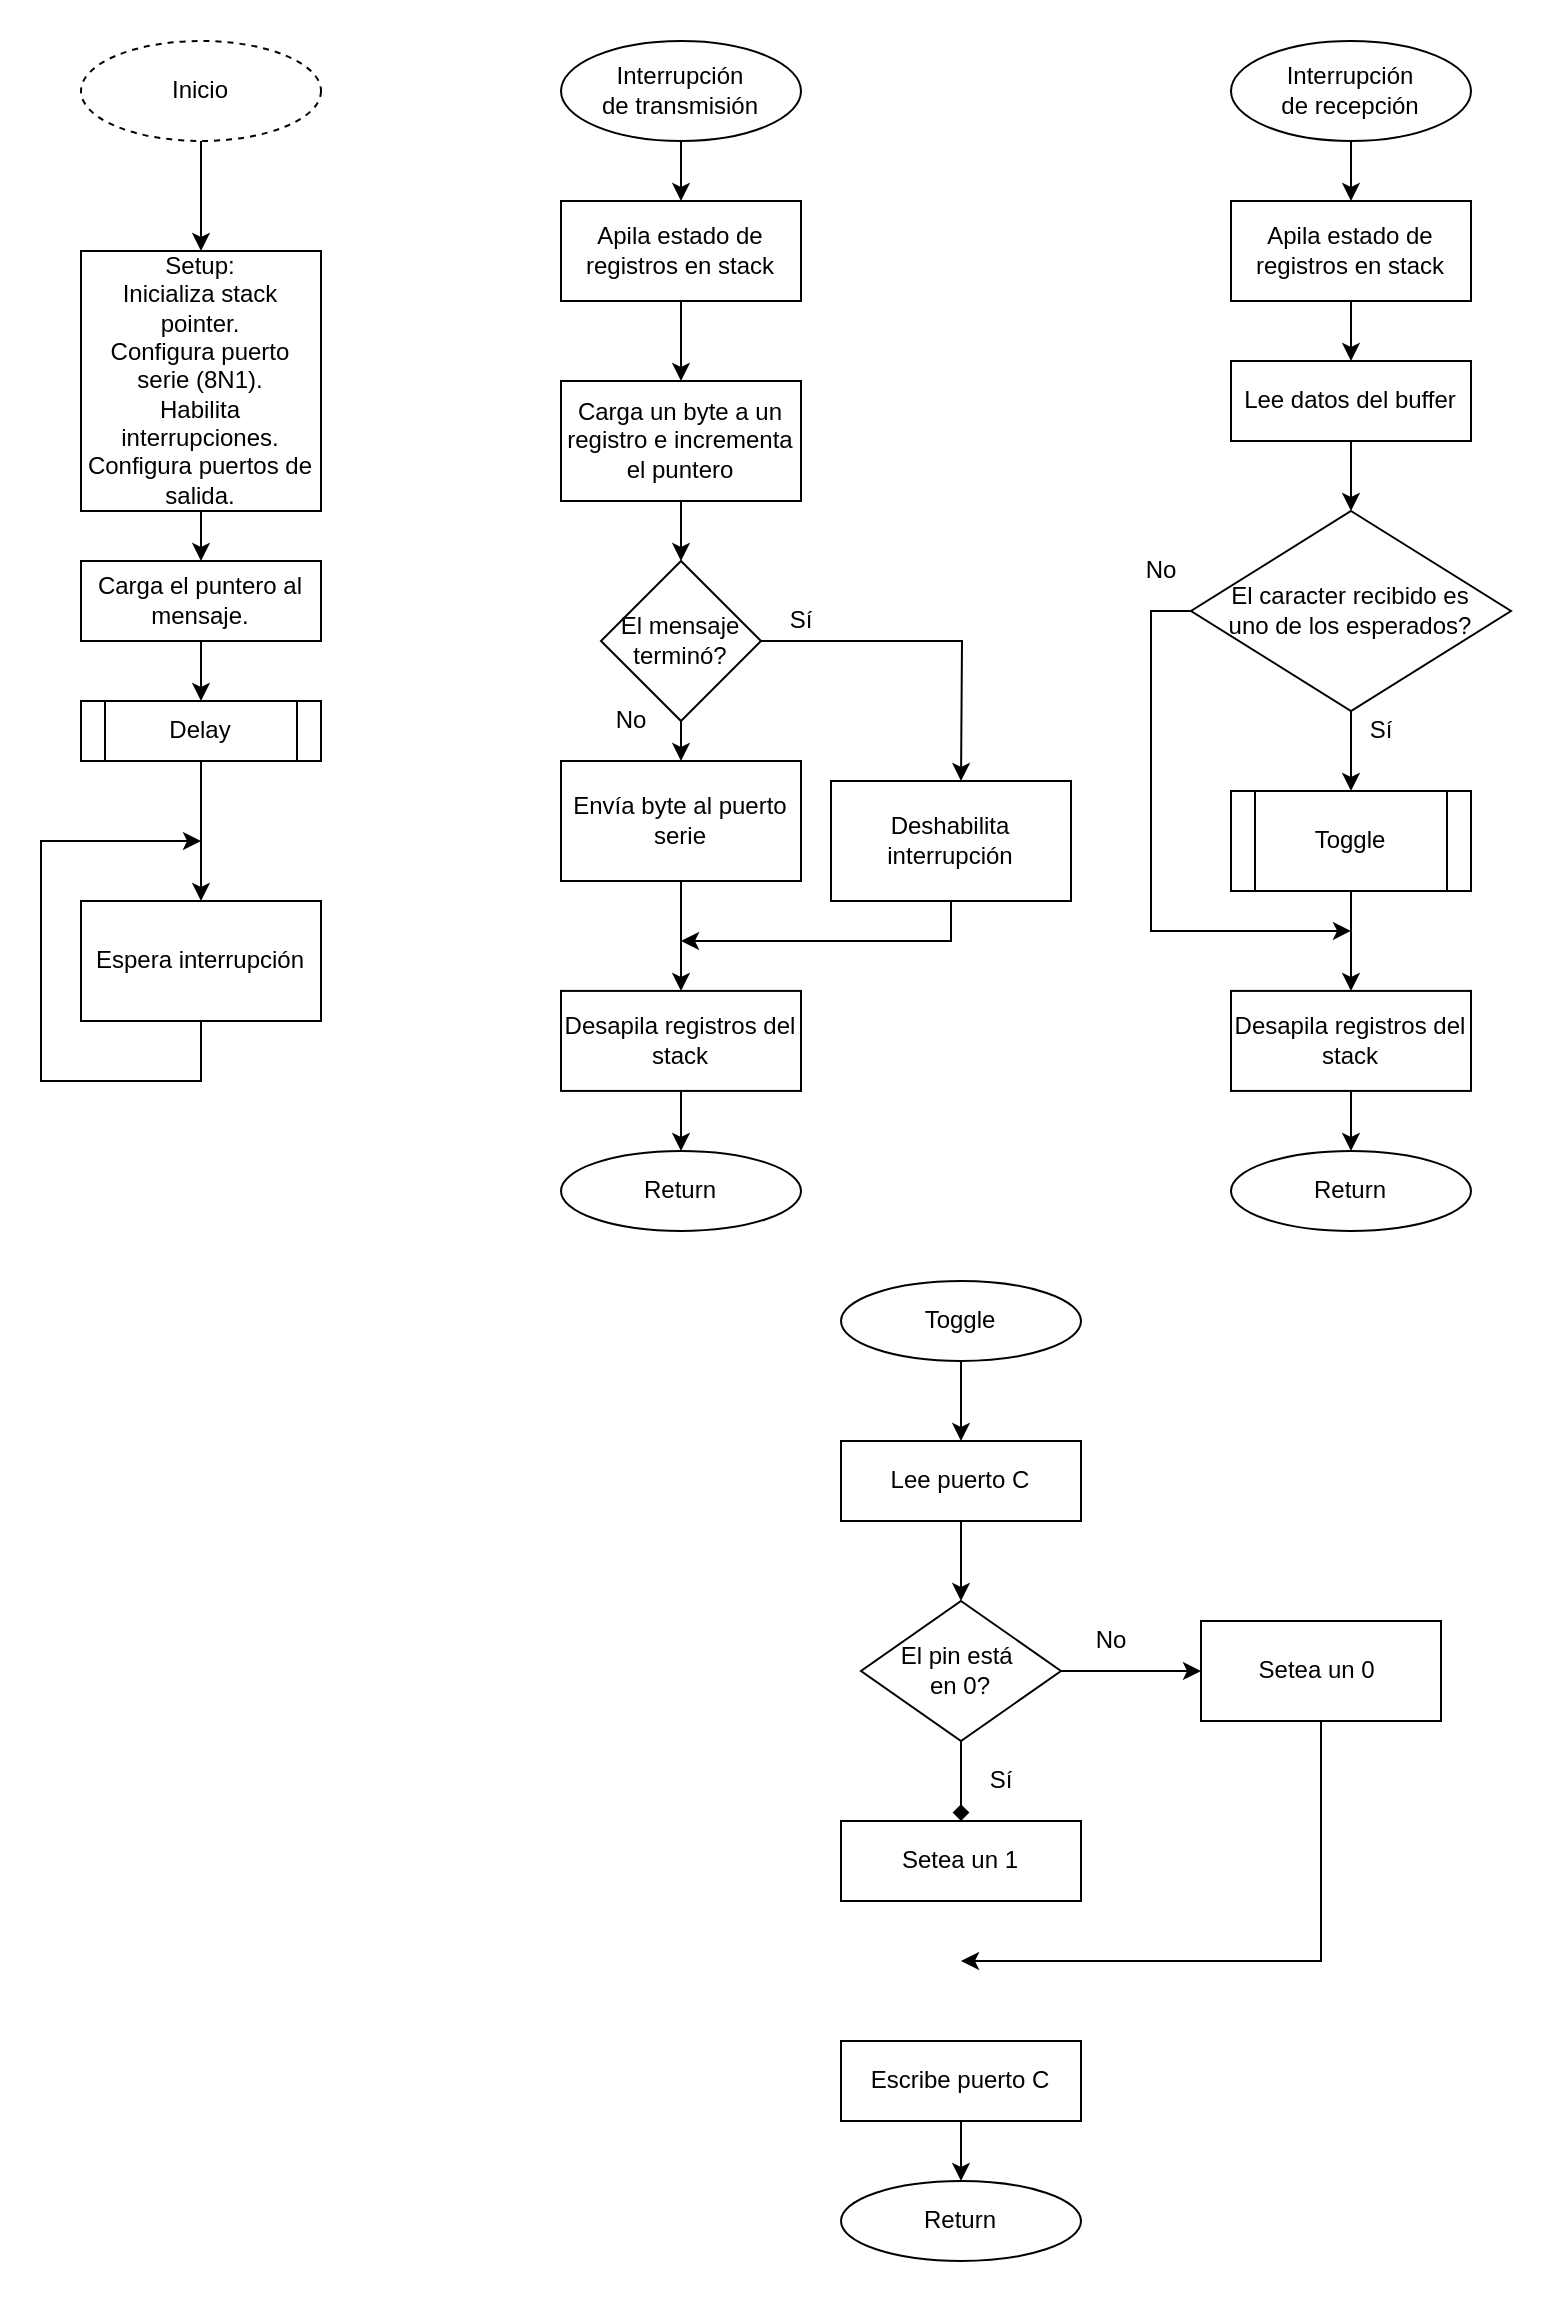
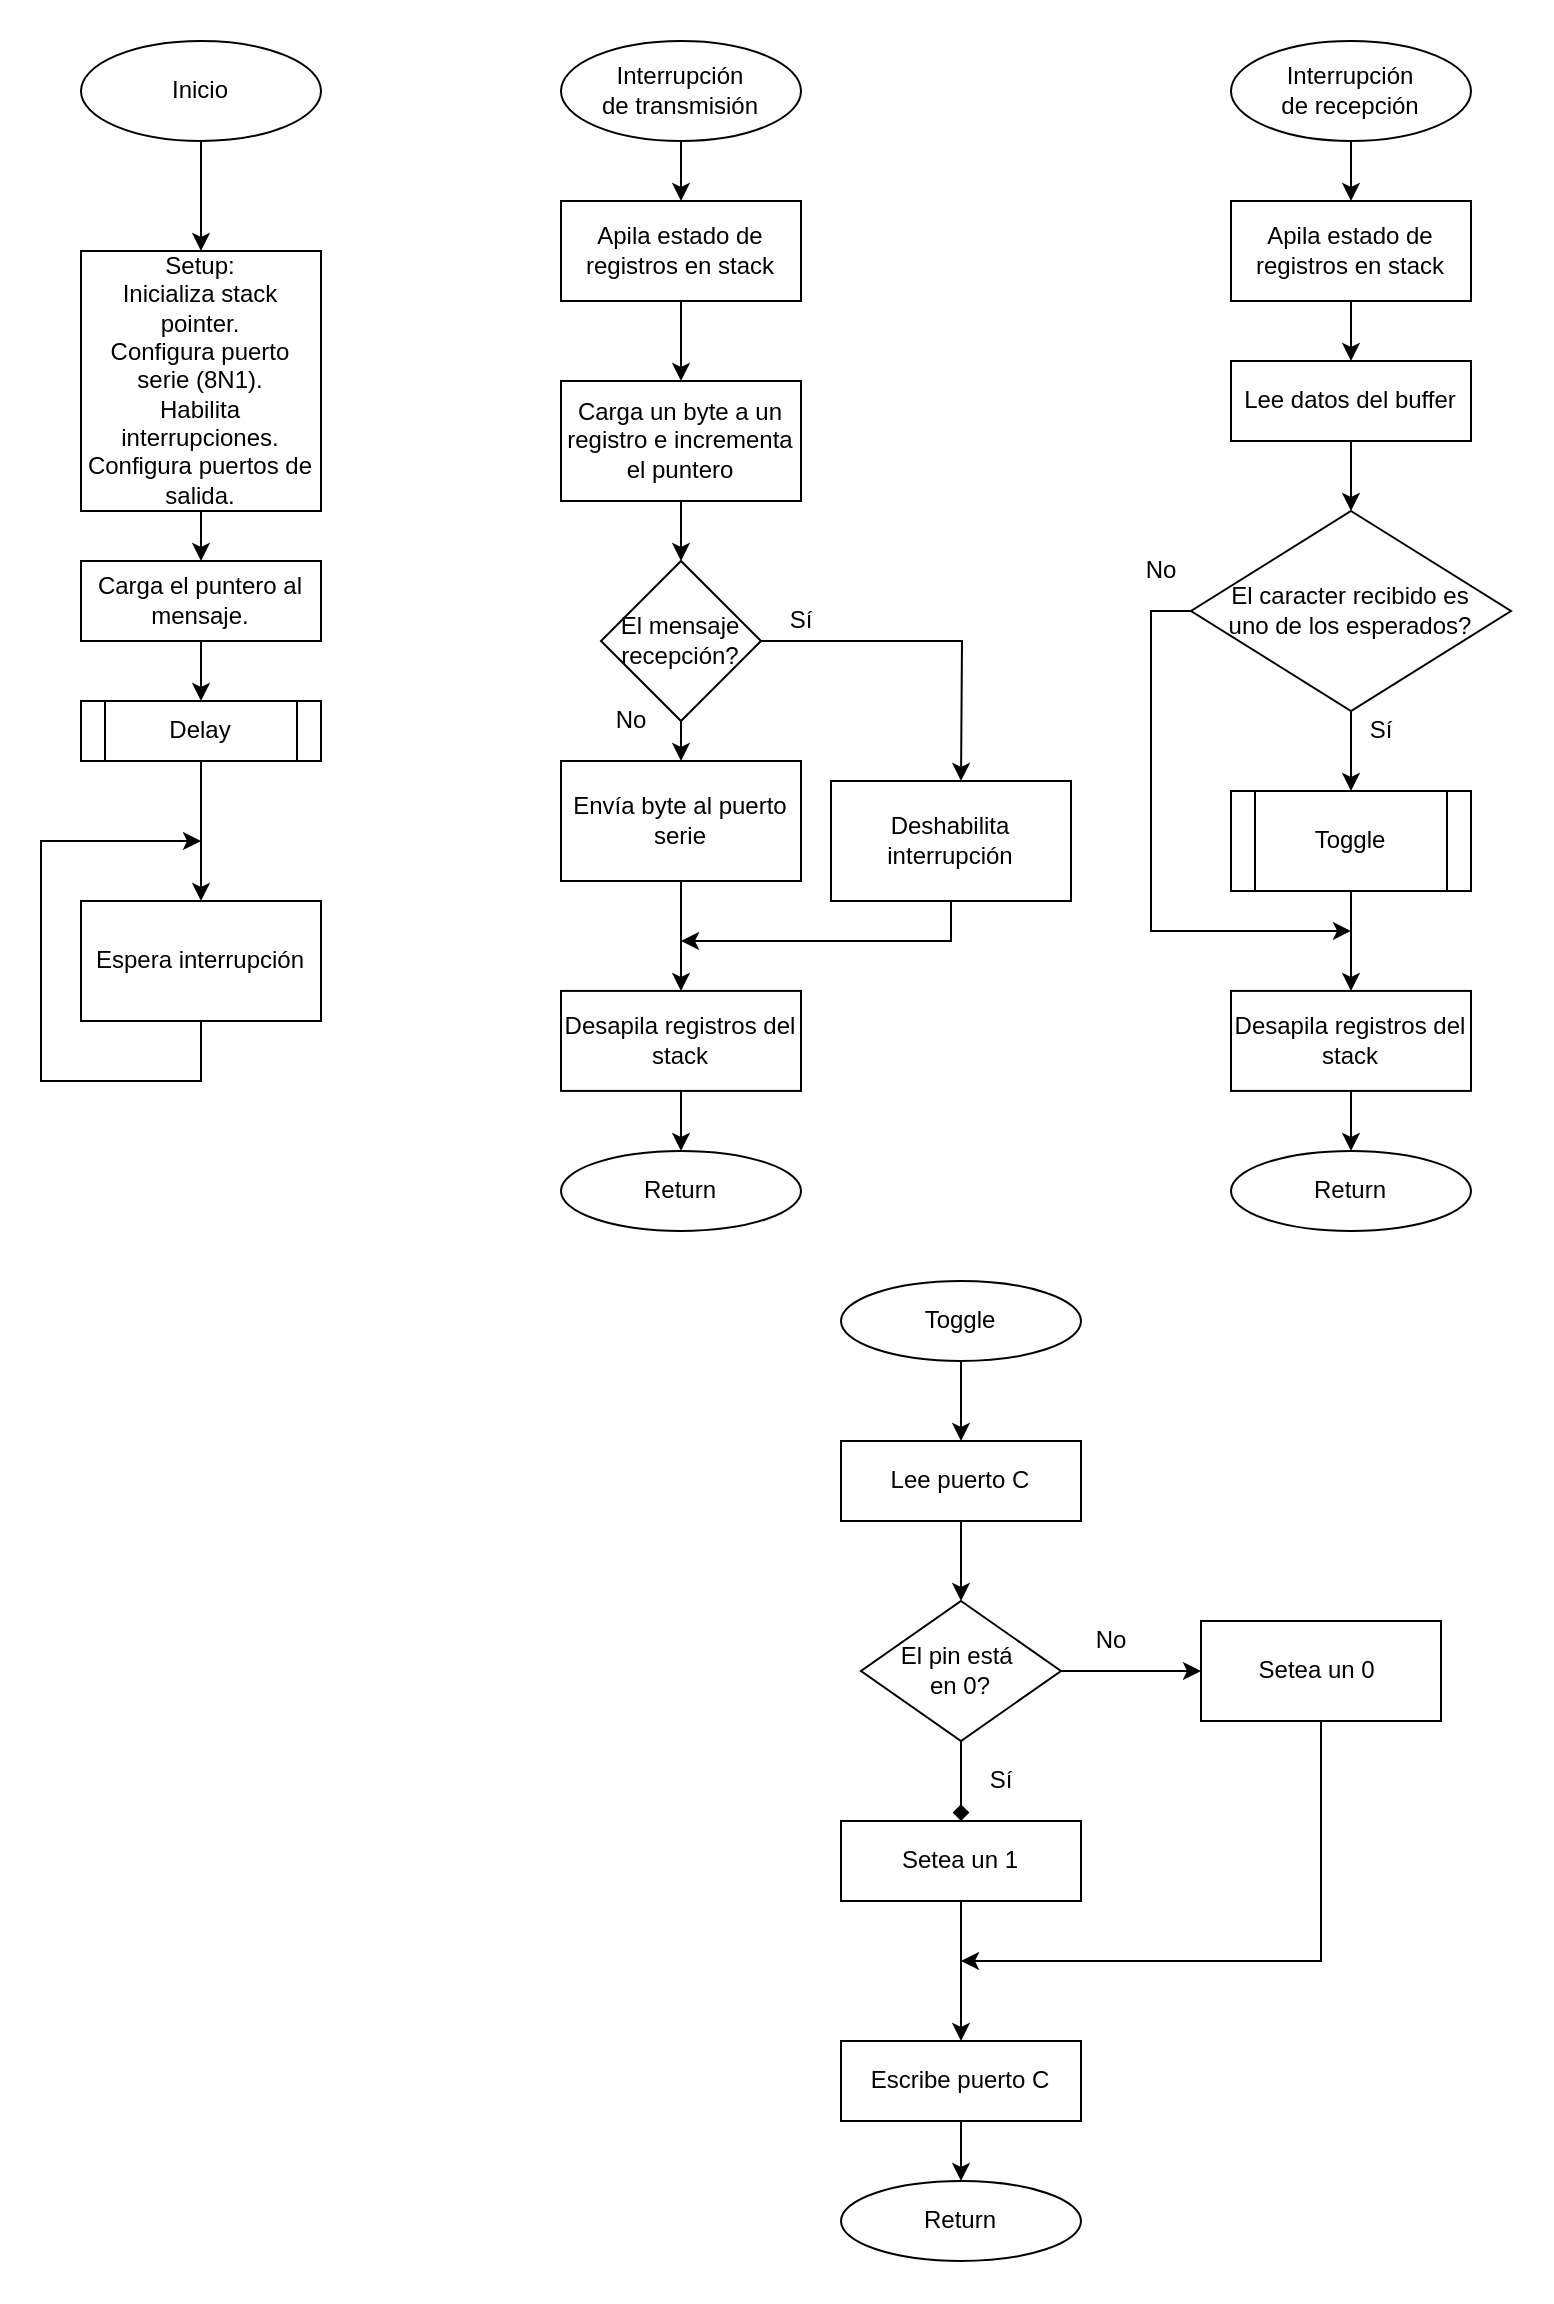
node "Inicio": style dashed -> solid
node "El mensaje terminó?": label "El mensaje terminó?" -> "El mensaje recepción?"
edge "Setea un 1" -> "Escribe puerto C": added
